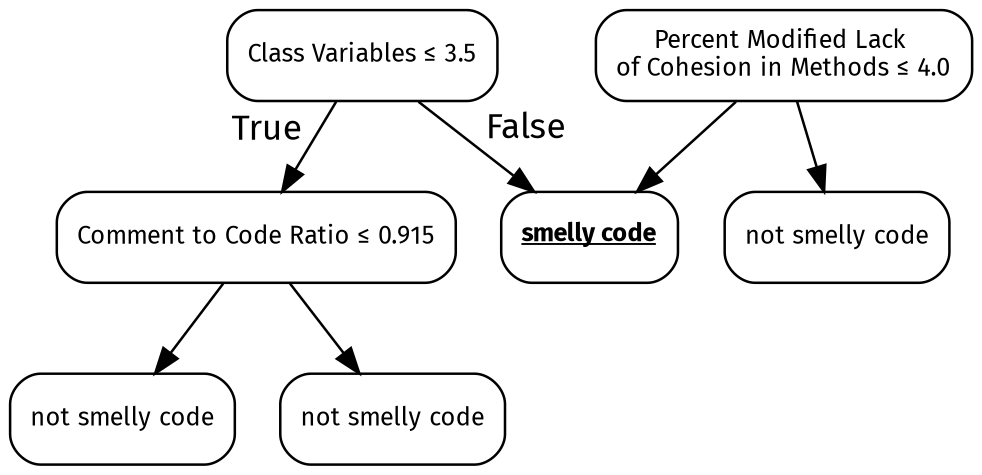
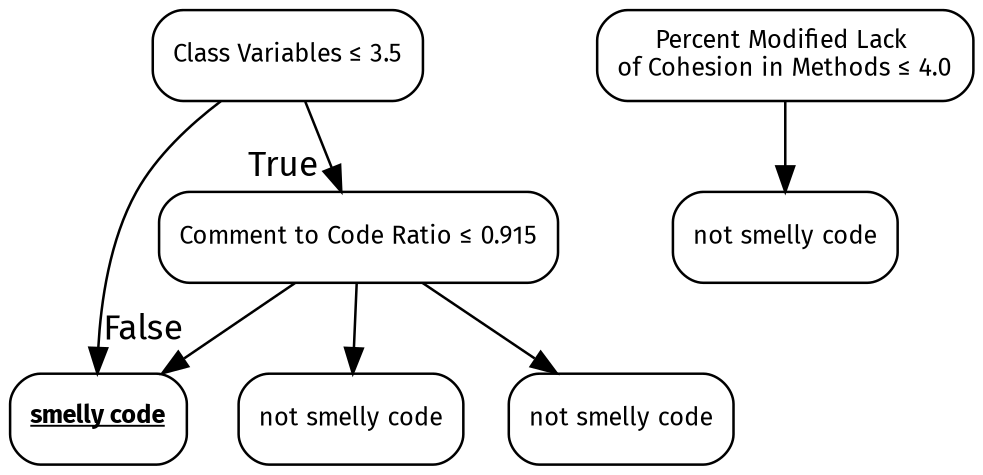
edge "Percent Modified Lack" -> "smelly code": now "Comment to Code Ratio ≤ 0.915" -> "smelly code"
